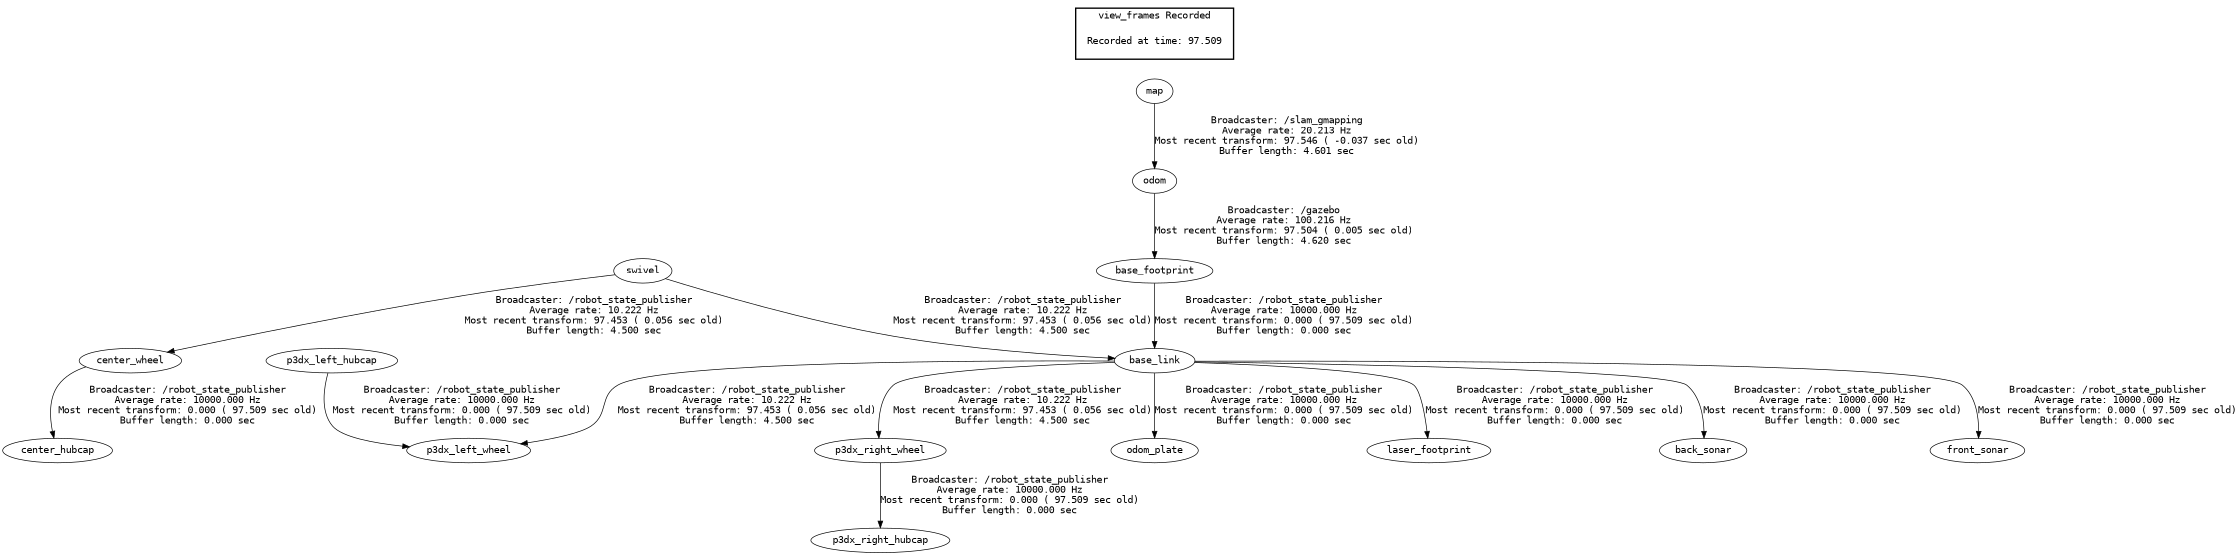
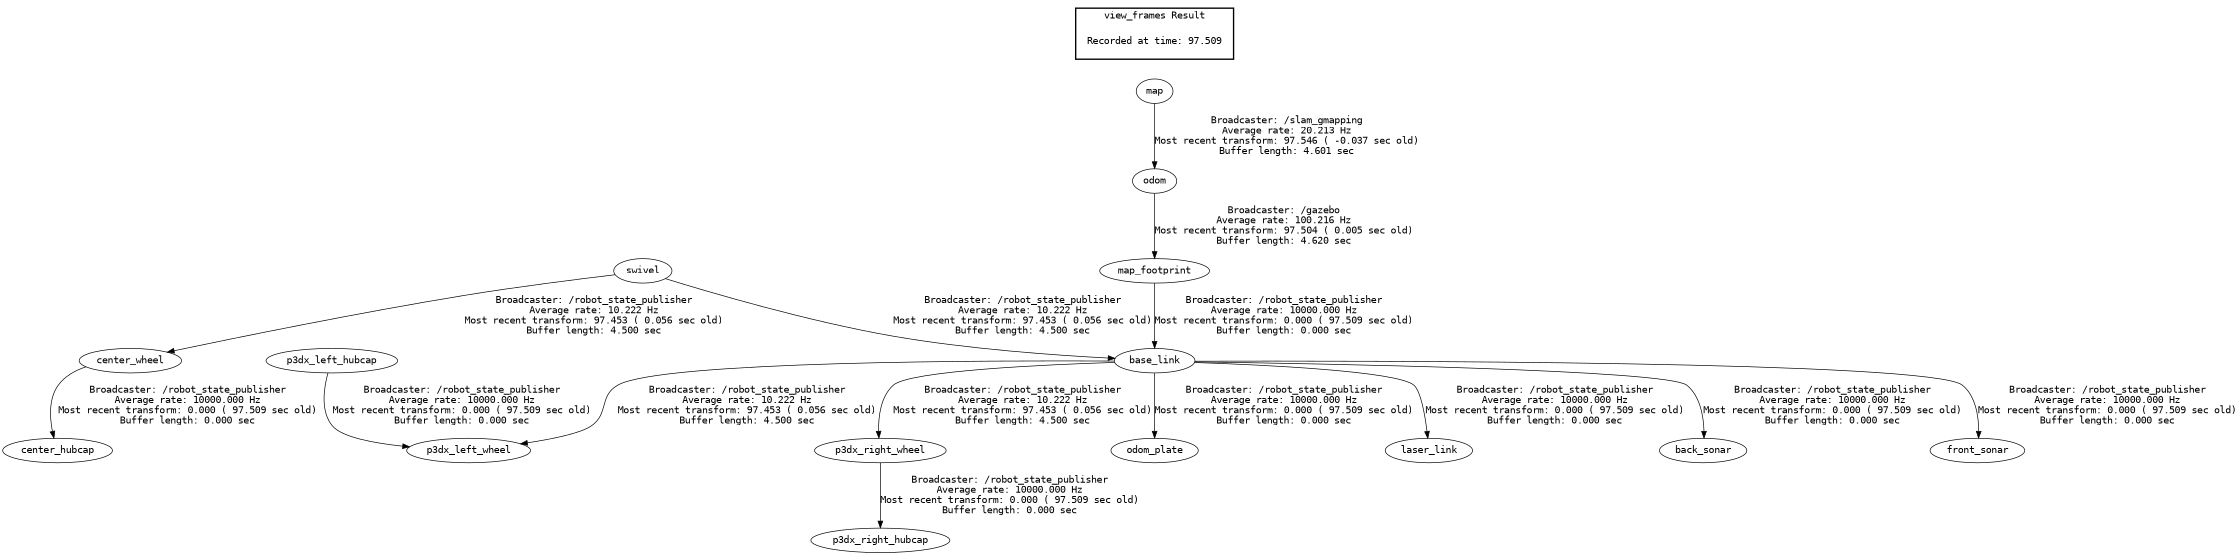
cluster "view_frames Recorded": label "view_frames Recorded" -> "view_frames Result"
node "base_footprint": label "base_footprint" -> "map_footprint"
node "laser_footprint": label "laser_footprint" -> "laser_link"
